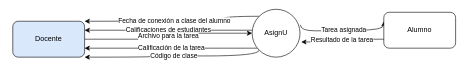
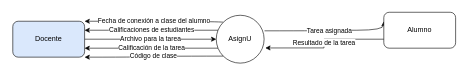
node "AsignU": moved (276, 33) -> (240, 39)
